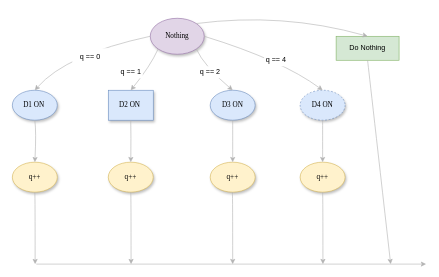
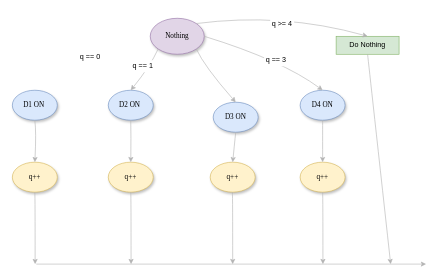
node "q >= 4": added
edge "Nothing" -> "D1 ON": removed
node "Do Nothing": size 63x24 -> 63x18
node "q == 4": label "q == 4" -> "q == 3"
node "q == 1": moved (131, 72) -> (143, 66)
node "q == 2": removed
node "D2 ON": shape rectangle -> ellipse
node "D3 ON": moved (233, 105) -> (236, 117)
node "D4 ON": style dashed -> solid
